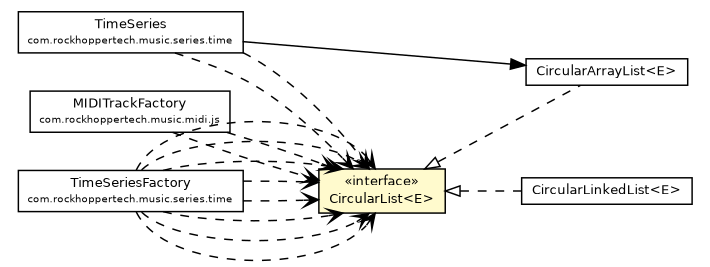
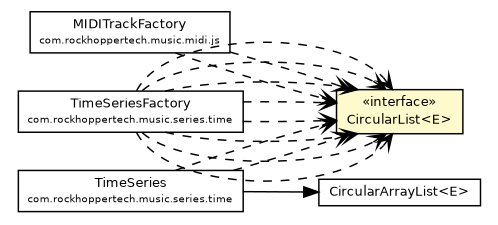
edge "CircularArrayList<E>" -> "CircularList<E>": removed
node "CircularLinkedList<E>": removed
